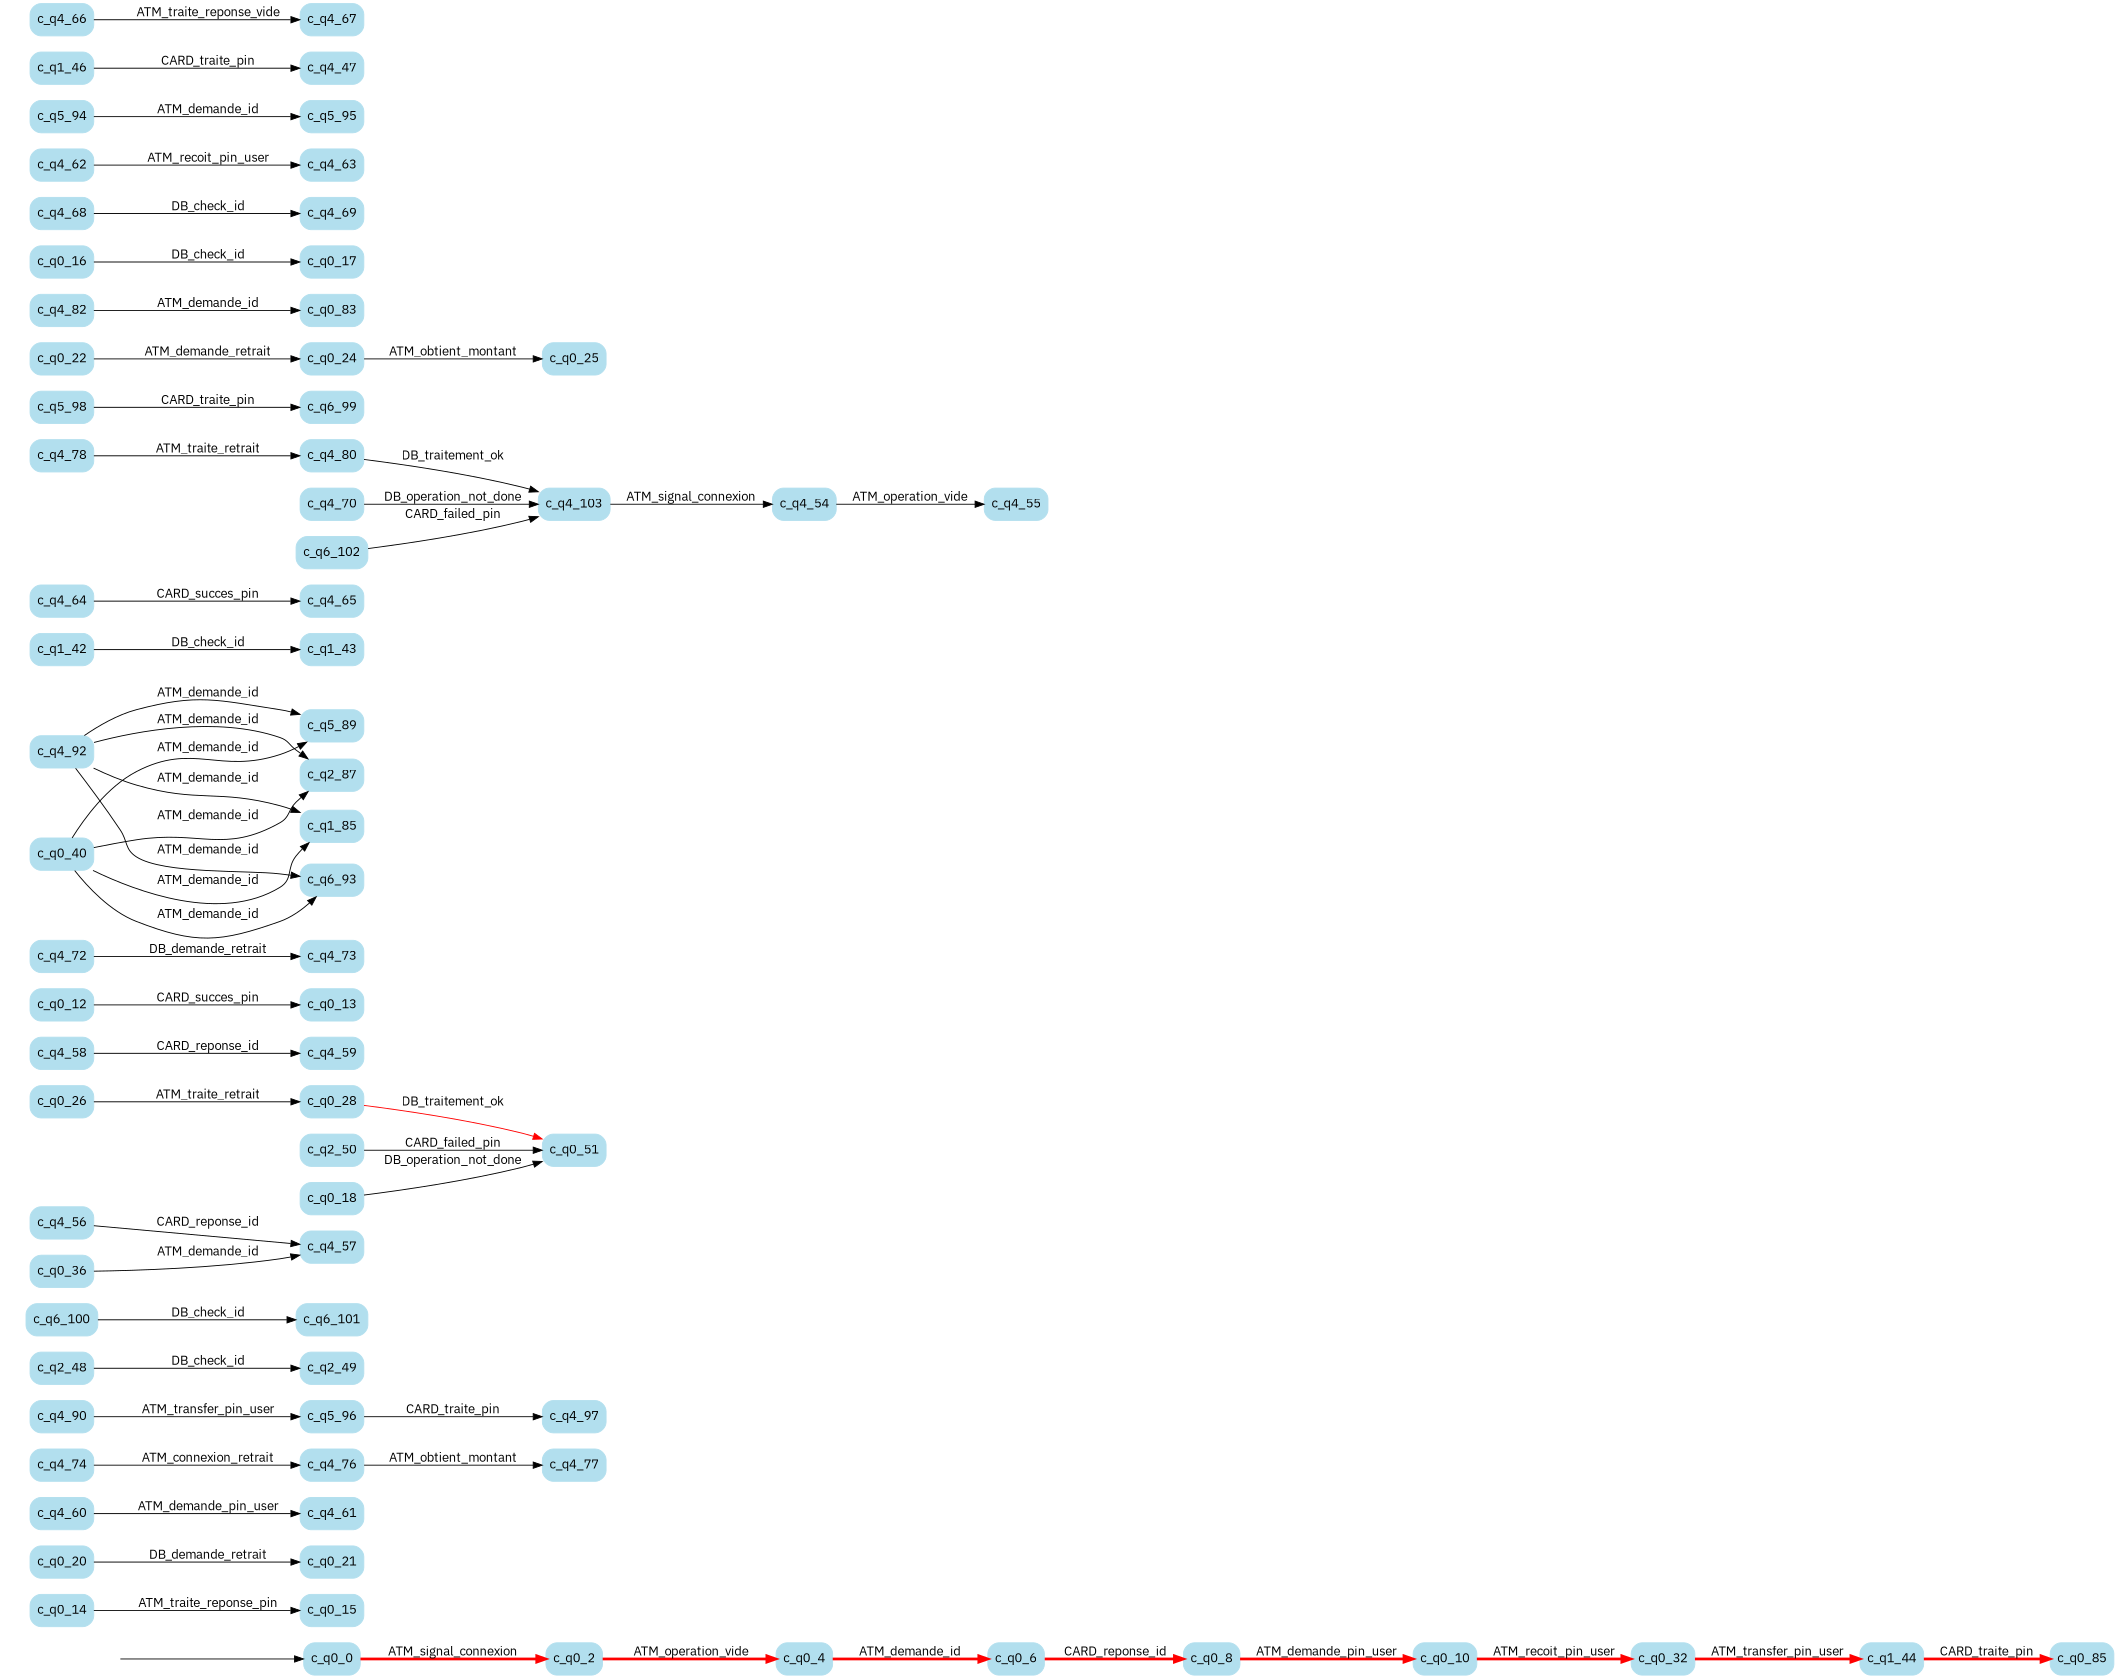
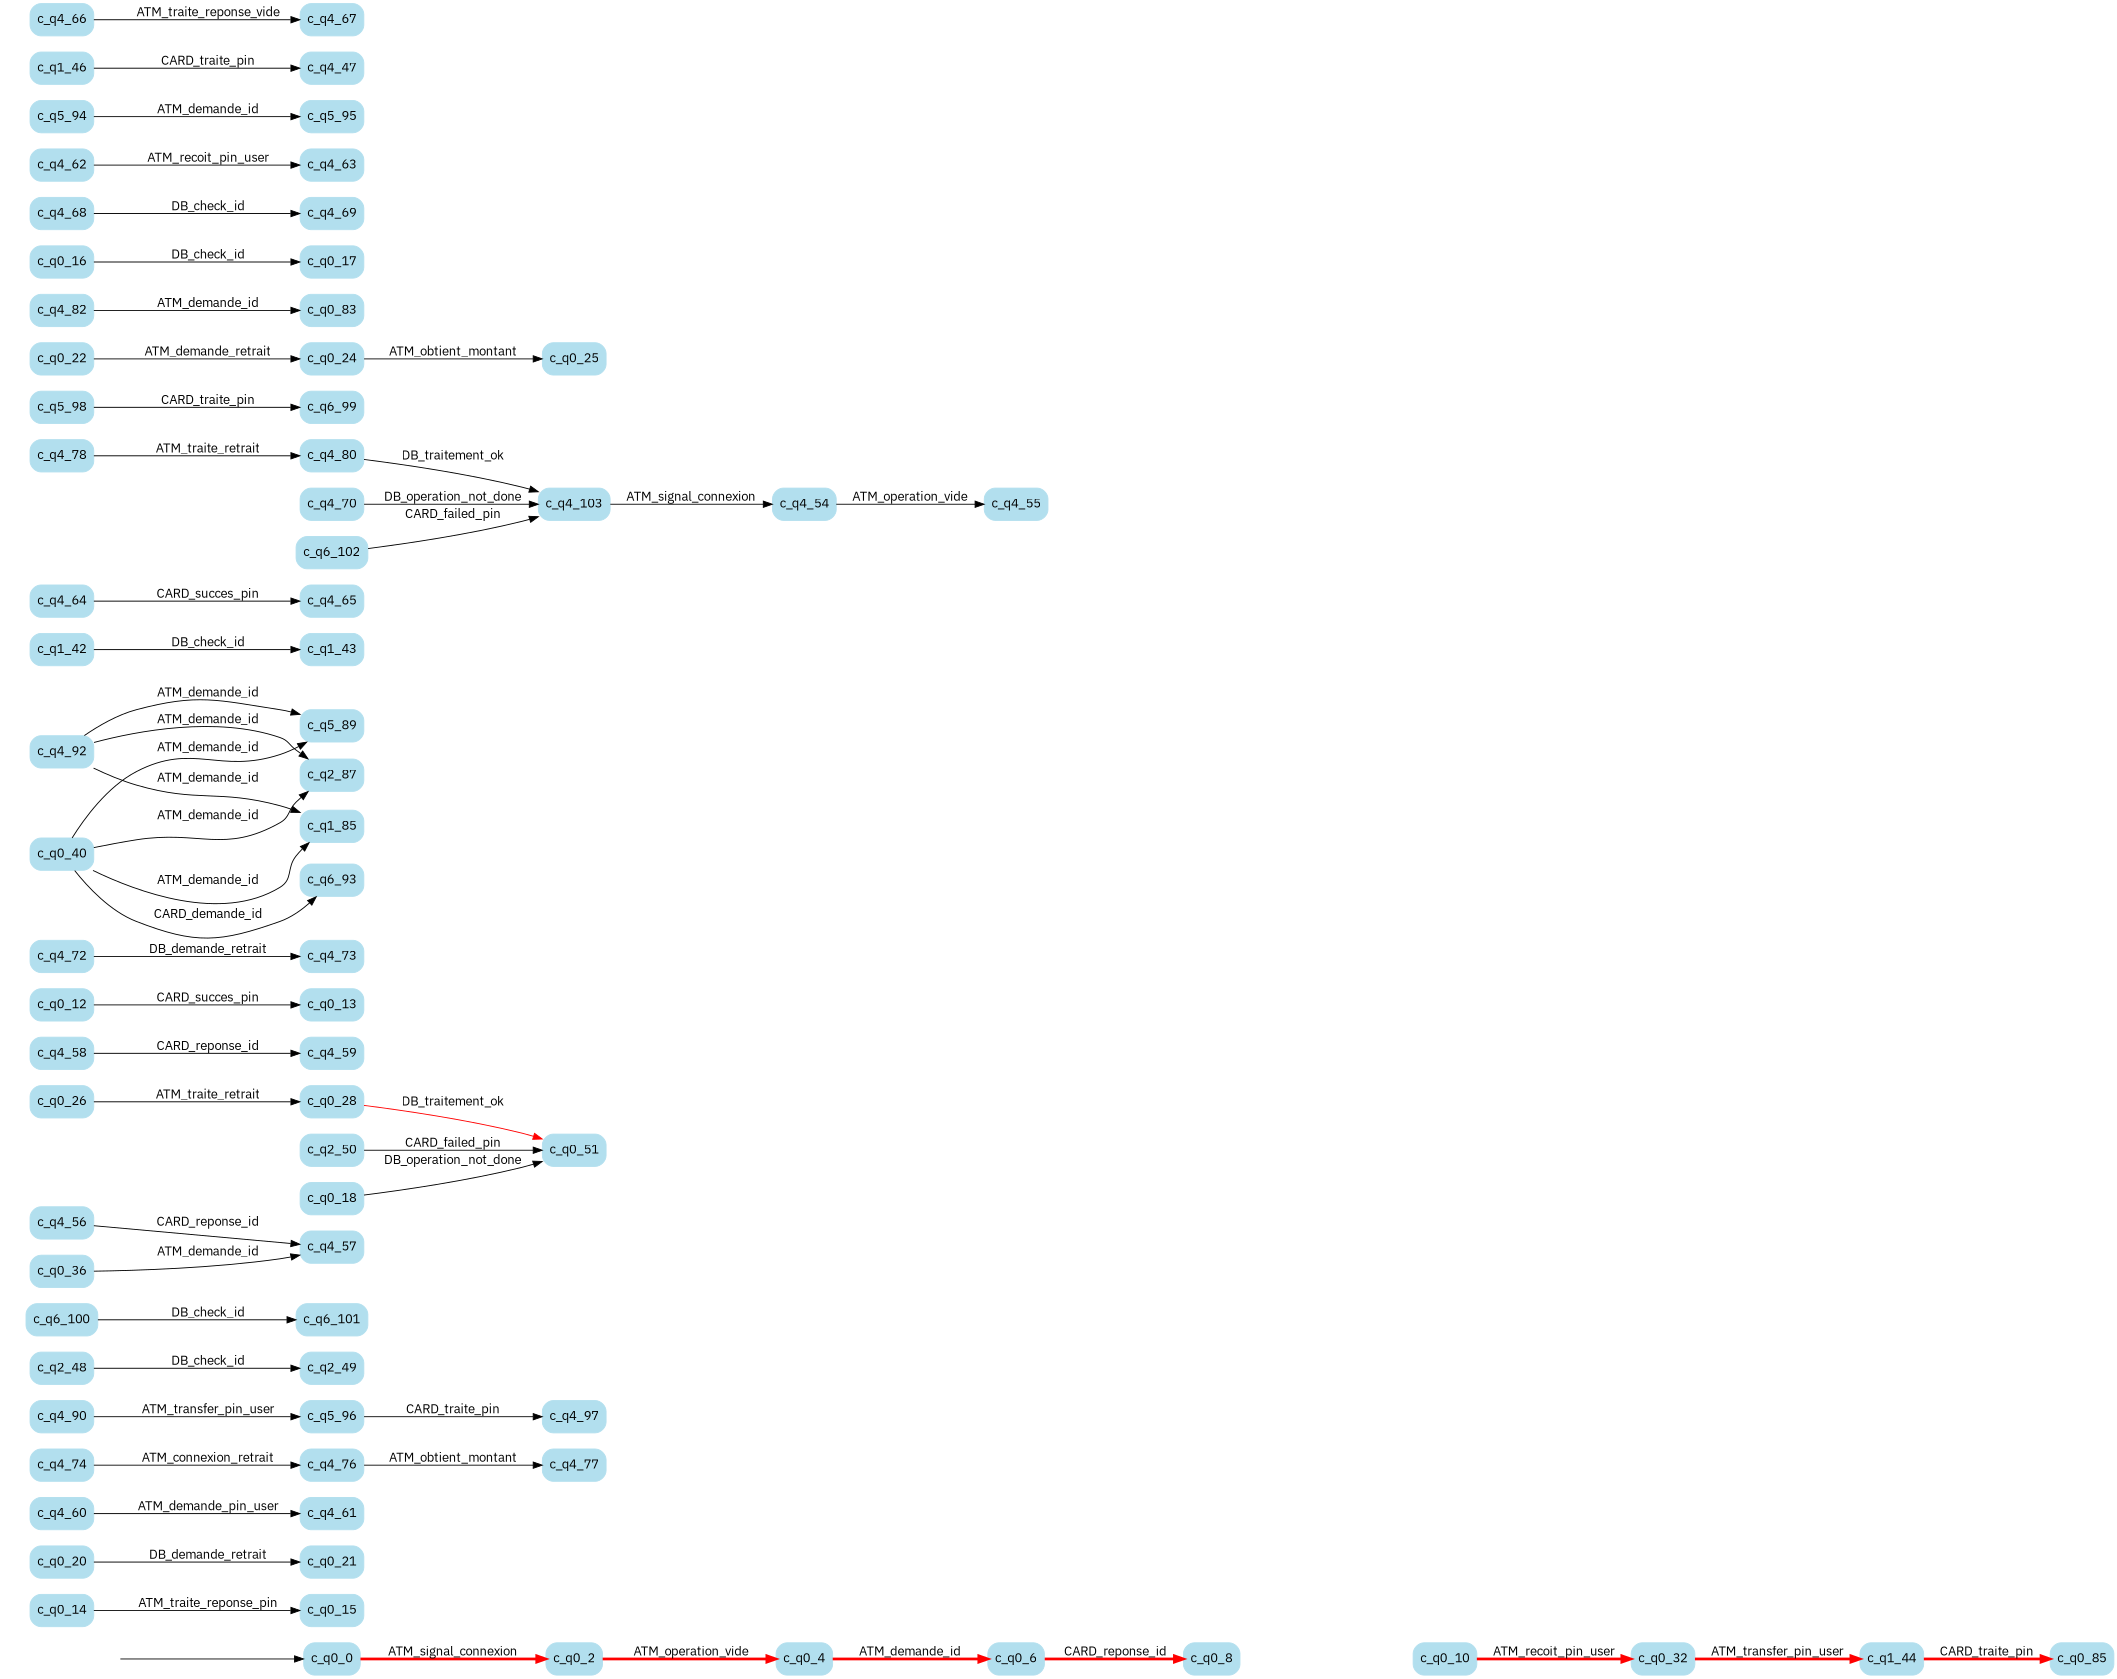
edge "c_q4_92" -> "c_q6_93": removed, label "ATM_demande_id"
edge "c_q0_40" -> "c_q6_93": label "ATM_demande_id" -> "CARD_demande_id"
edge "c_q0_8" -> "c_q0_10": removed, label "ATM_demande_pin_user"
